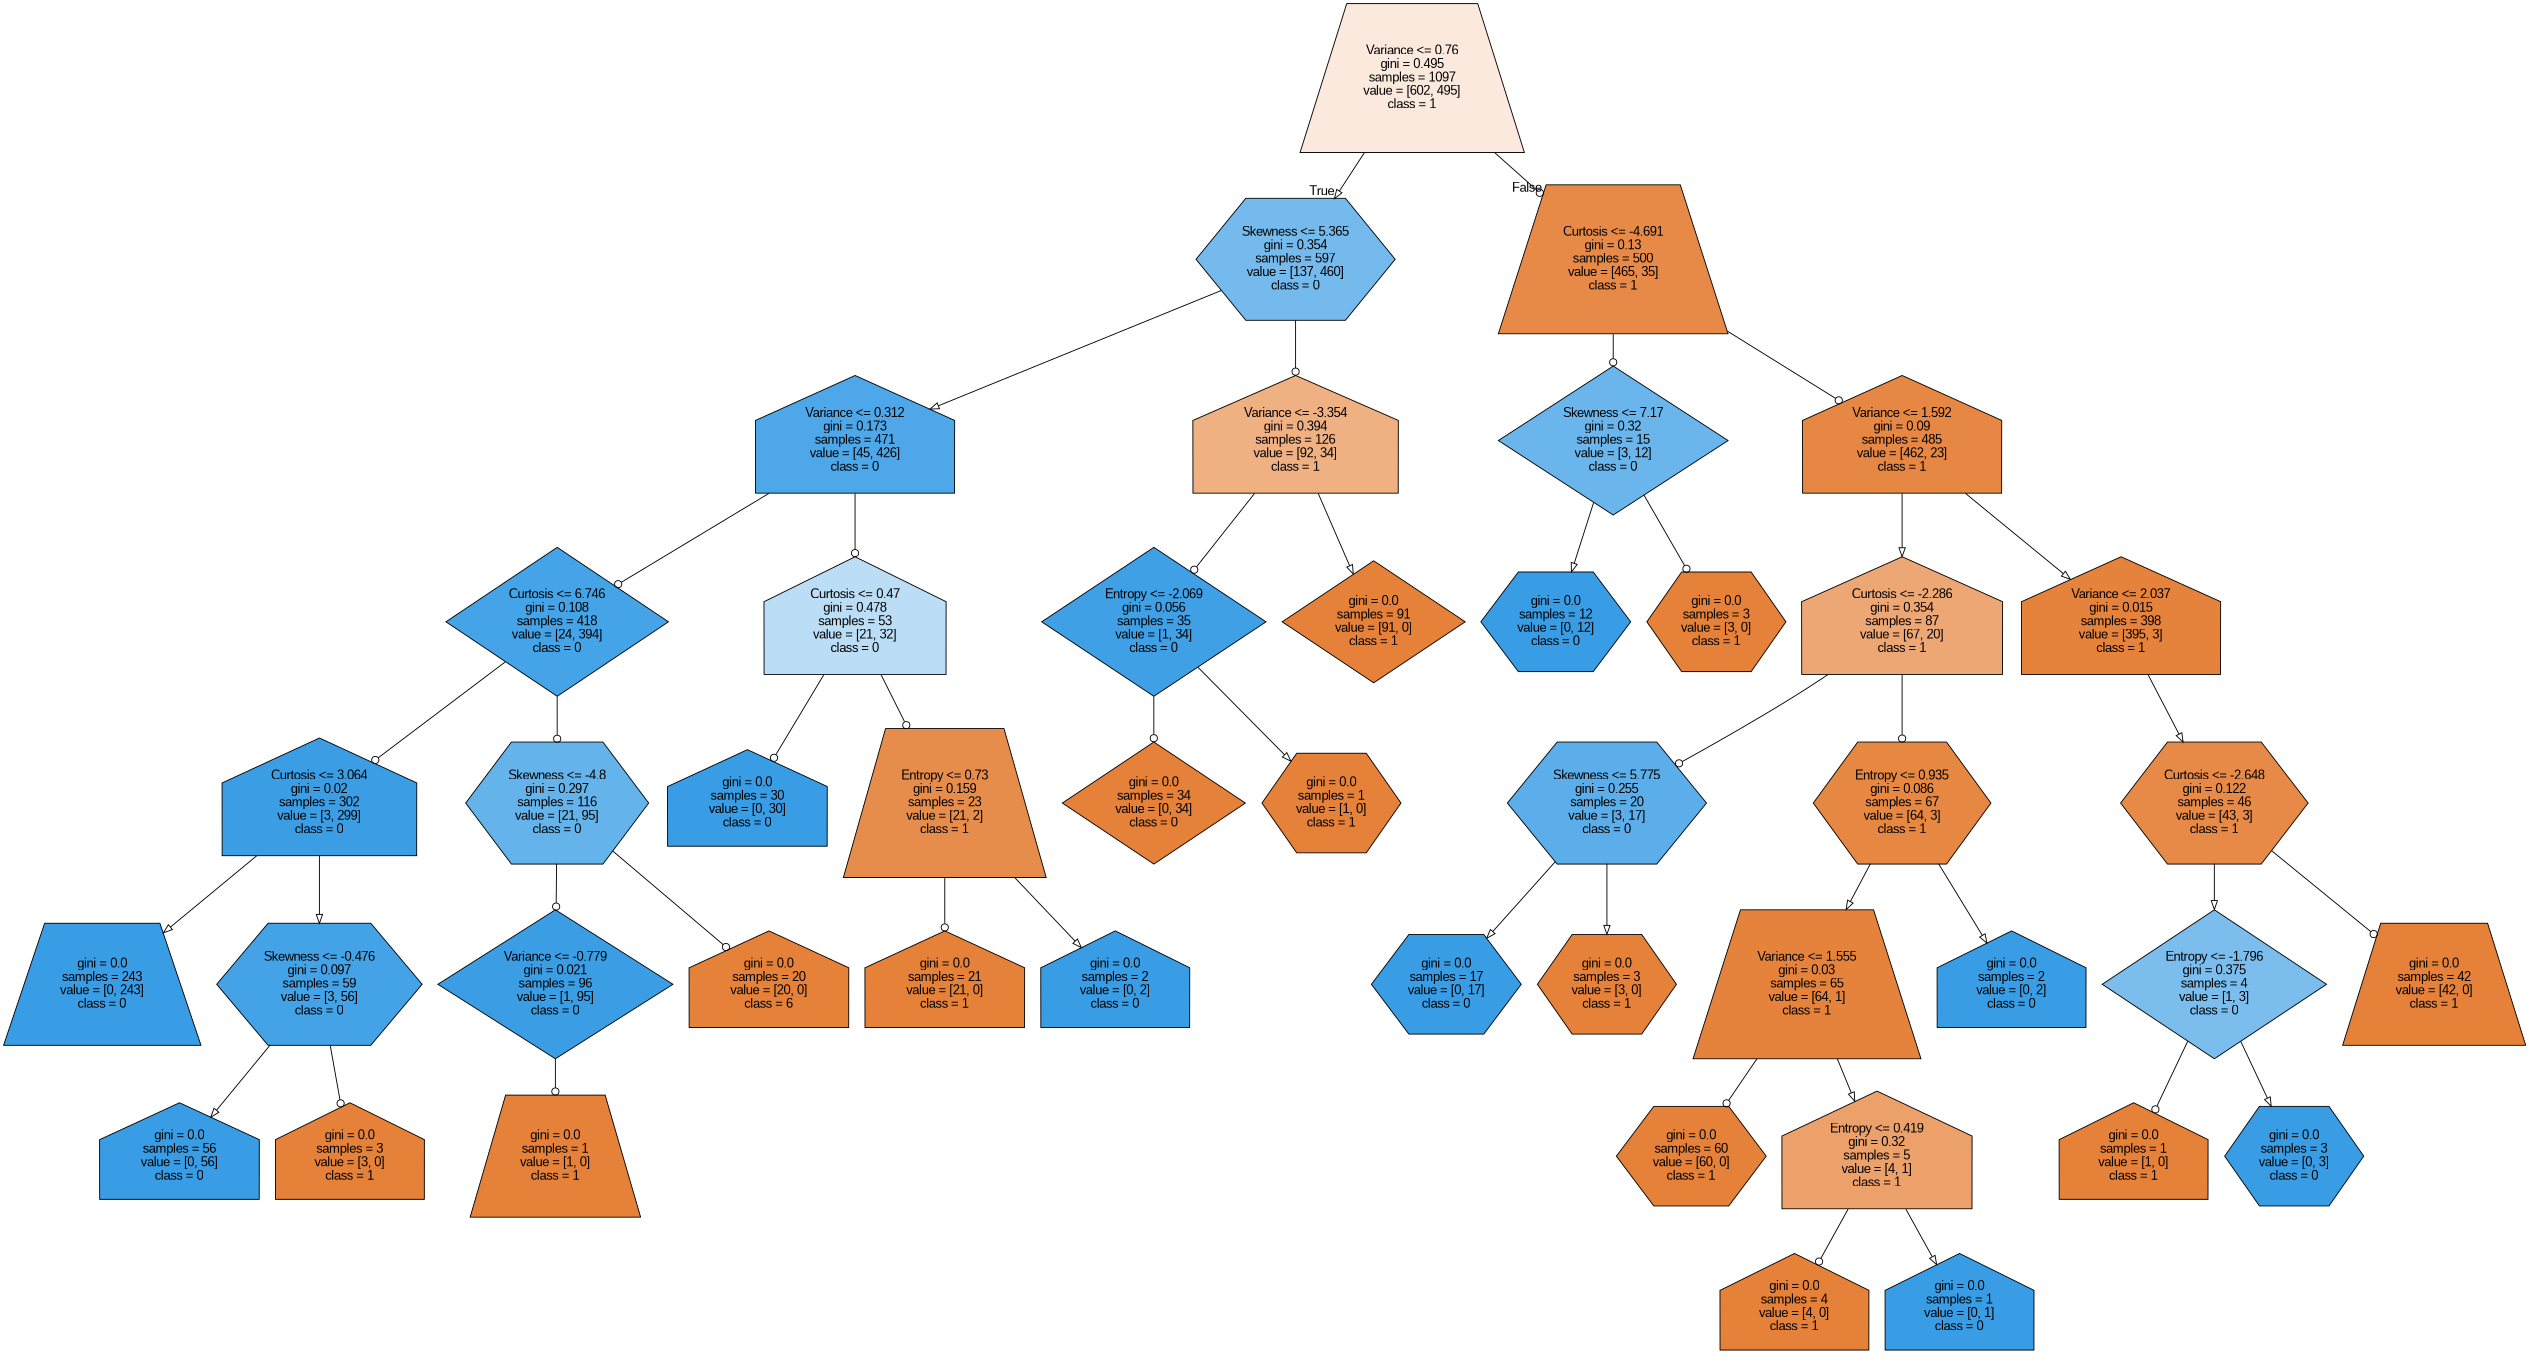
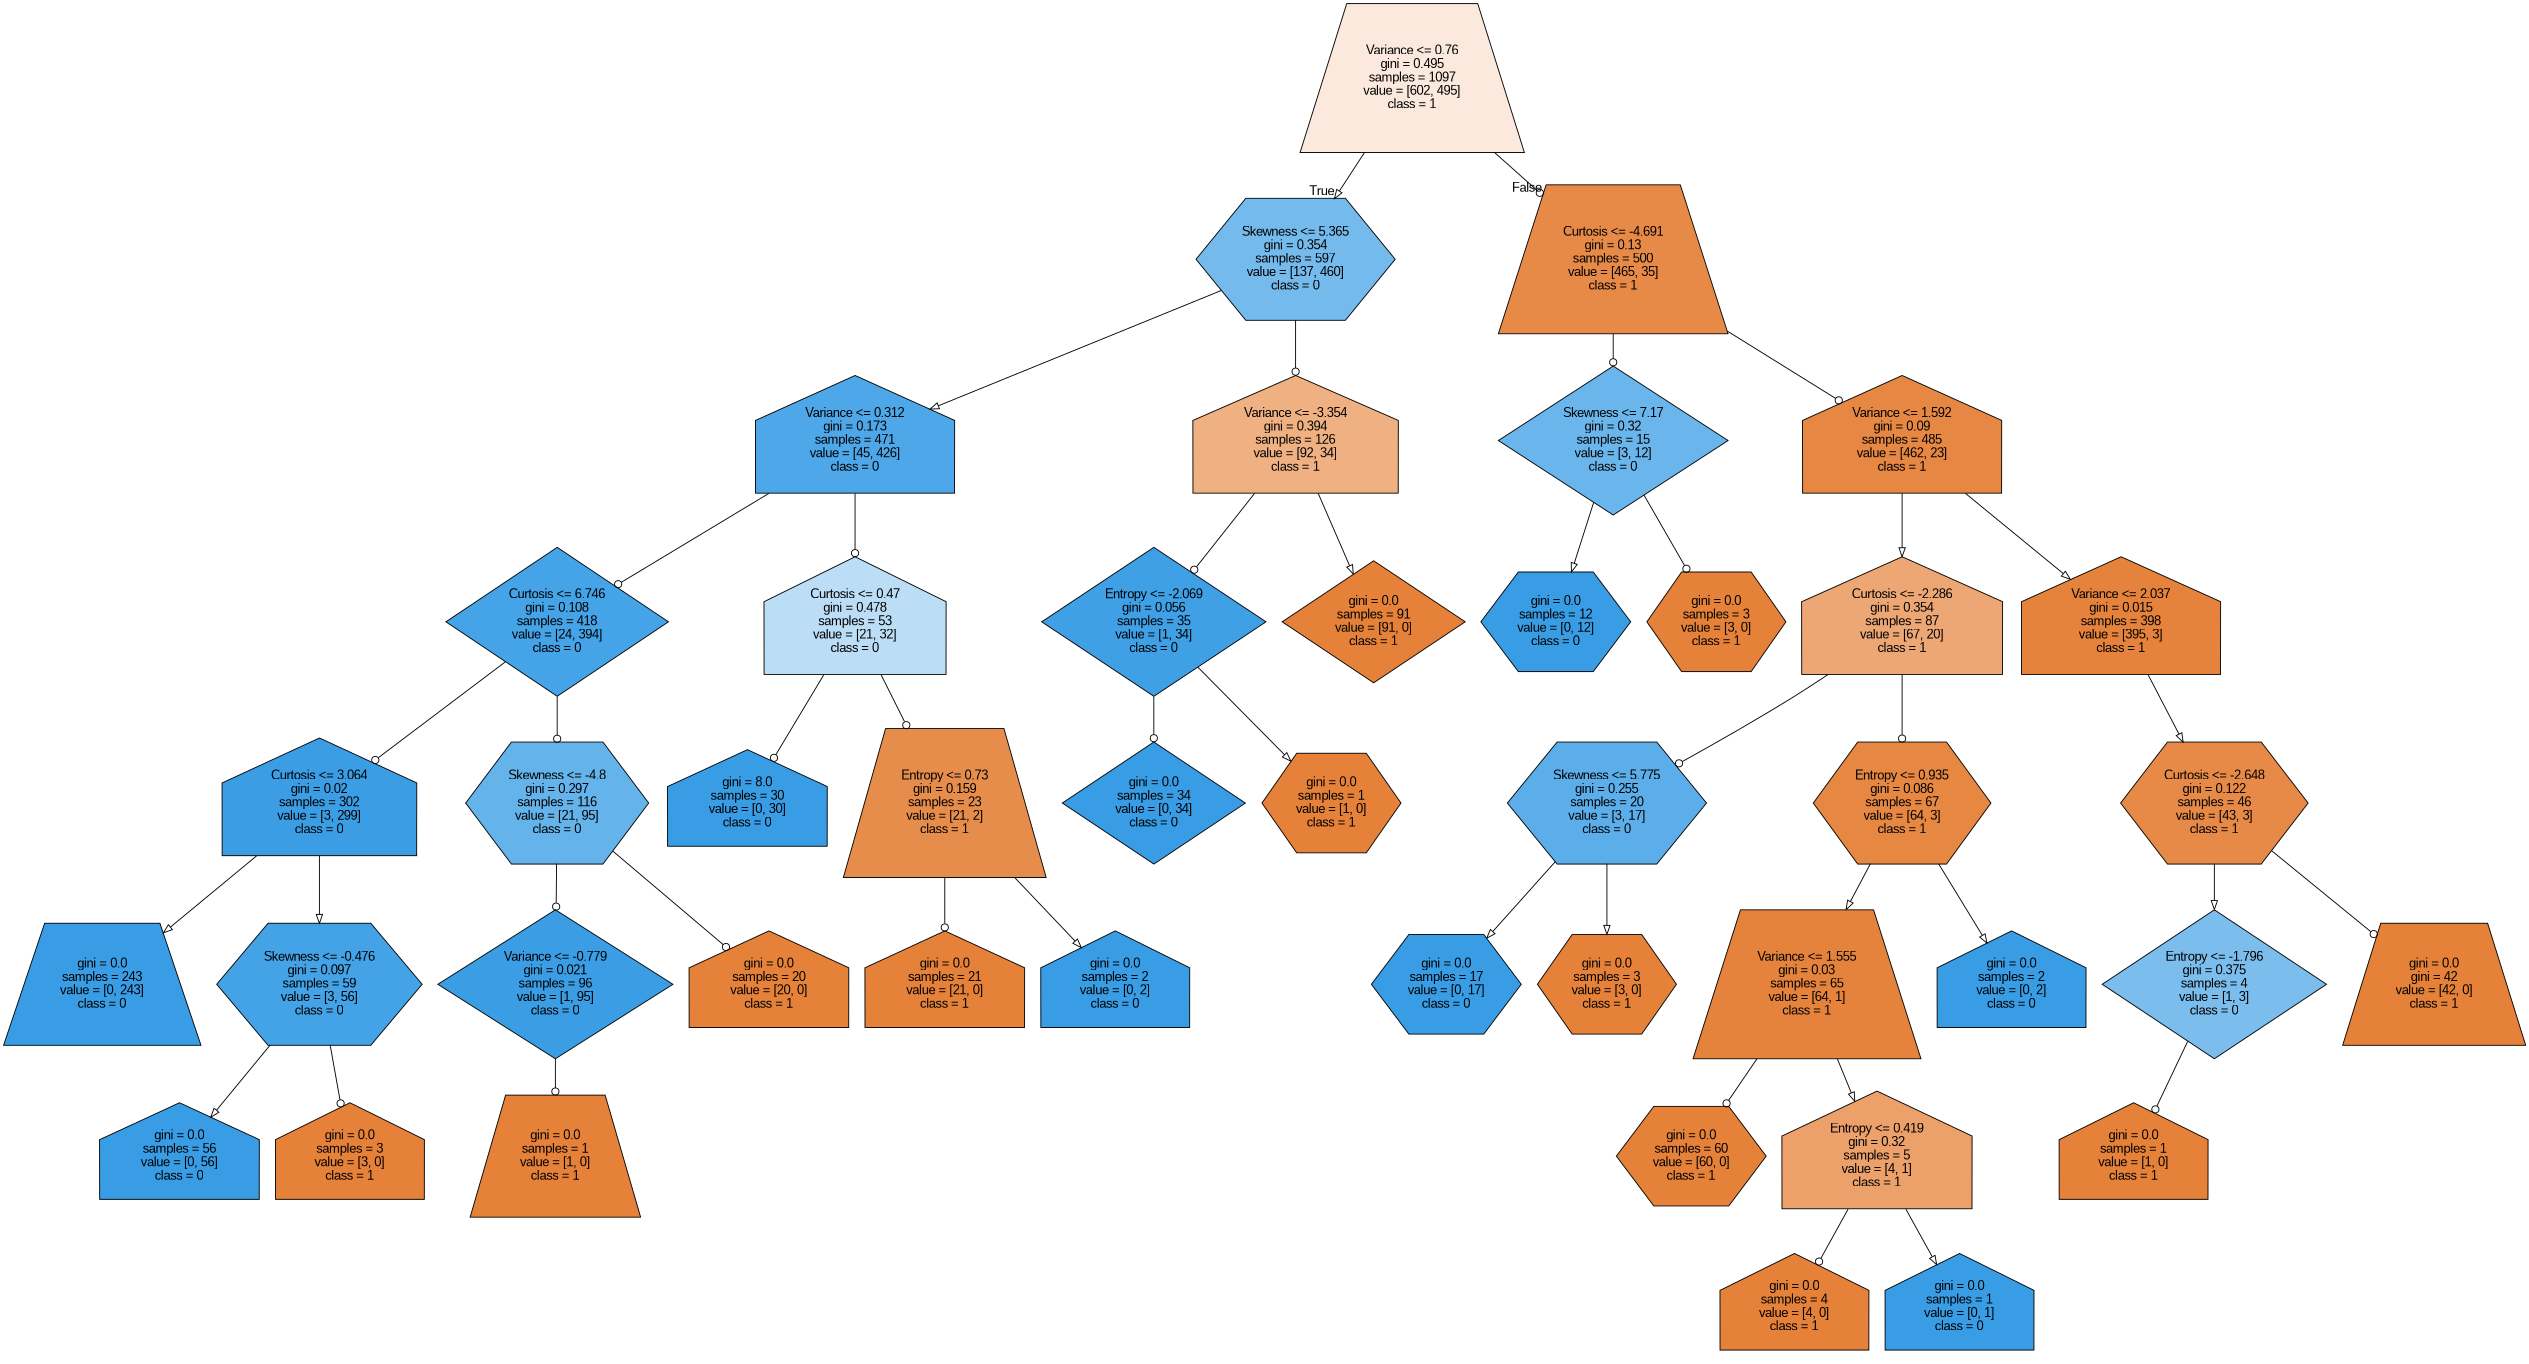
node "gini = 0.0 samples = 30 value = [0, 30] class = 0": label "gini = 0.0 samples = 30 value = [0, 30] class = 0" -> "gini = 8.0 samples = 30 value = [0, 30] class = 0"
node "gini = 0.0 samples = 34 value = [0, 34] class = 0": fillcolor #e58139 -> #399de5
node "gini = 0.0 samples = 20 value = [20, 0] class = 6": label "gini = 0.0 samples = 20 value = [20, 0] class = 6" -> "gini = 0.0 samples = 20 value = [20, 0] class = 1"
node "gini = 0.0 samples = 42 value = [42, 0] class = 1": label "gini = 0.0 samples = 42 value = [42, 0] class = 1" -> "gini = 0.0 gini = 42 value = [42, 0] class = 1"
node "gini = 0.0 samples = 3 value = [0, 3] class = 0": removed
